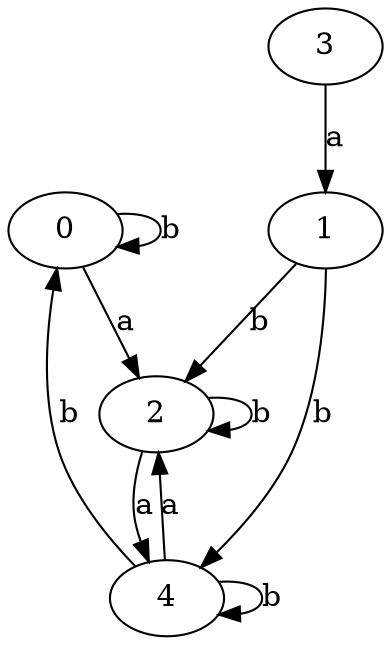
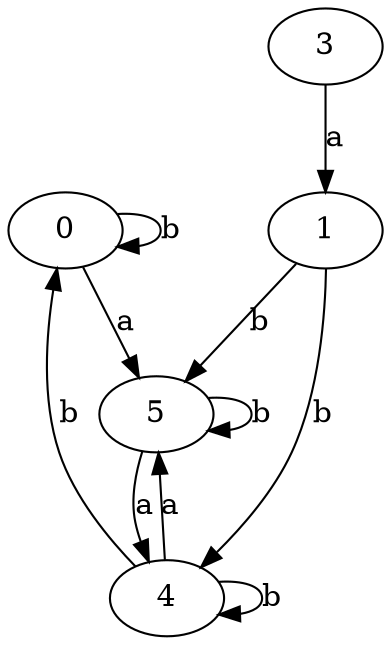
node "2": label "2" -> "5"
